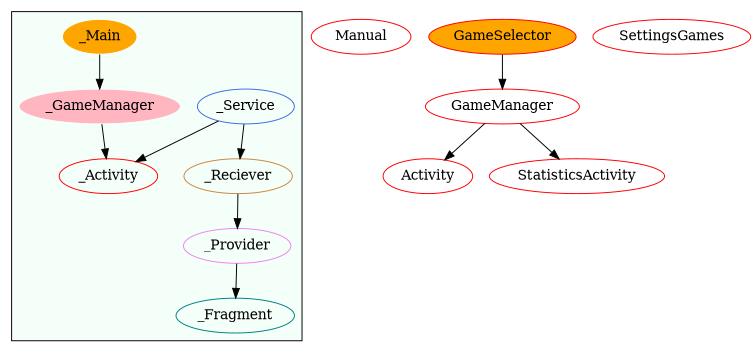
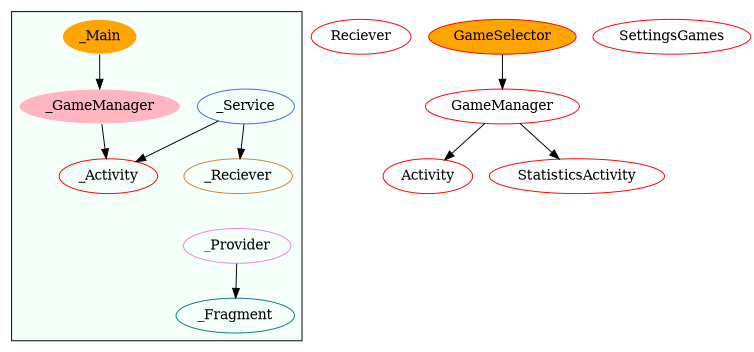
node "Manual": label "Manual" -> "Reciever"
edge "_Reciever" -> "_Provider": removed
